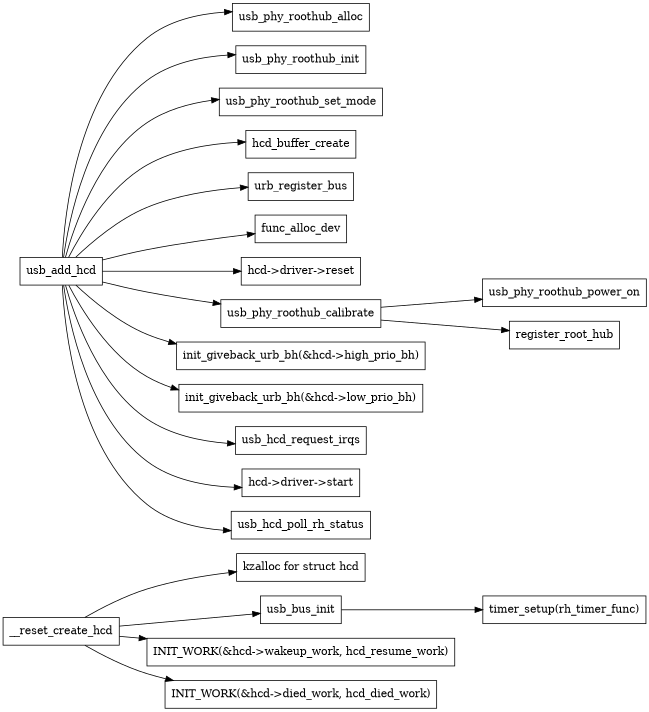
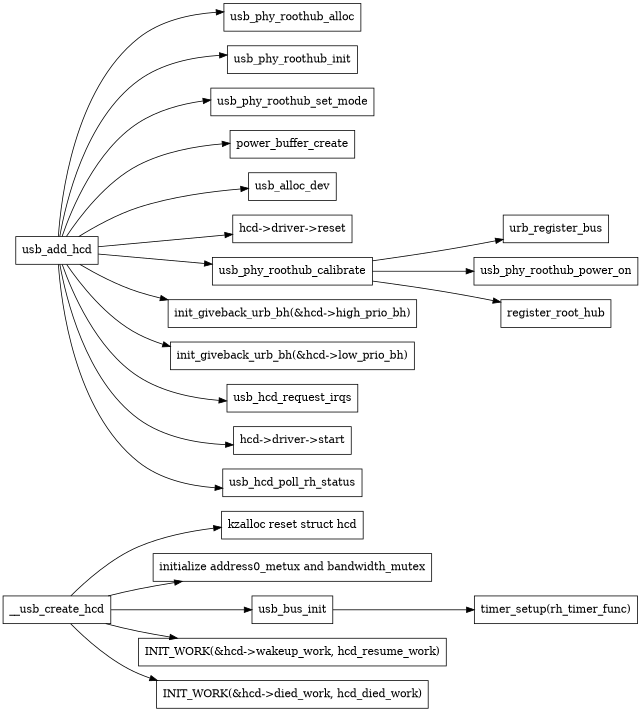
node "hcd_buffer_create": label "hcd_buffer_create" -> "power_buffer_create"
edge "usb_add_hcd" -> "urb_register_bus": now "usb_phy_roothub_calibrate" -> "urb_register_bus"
node "func_alloc_dev": label "func_alloc_dev" -> "usb_alloc_dev"
node "initialize address0_metux and bandwidth_mutex": added
node "kzalloc for struct hcd": label "kzalloc for struct hcd" -> "kzalloc reset struct hcd"
node "__reset_create_hcd": label "__reset_create_hcd" -> "__usb_create_hcd"
